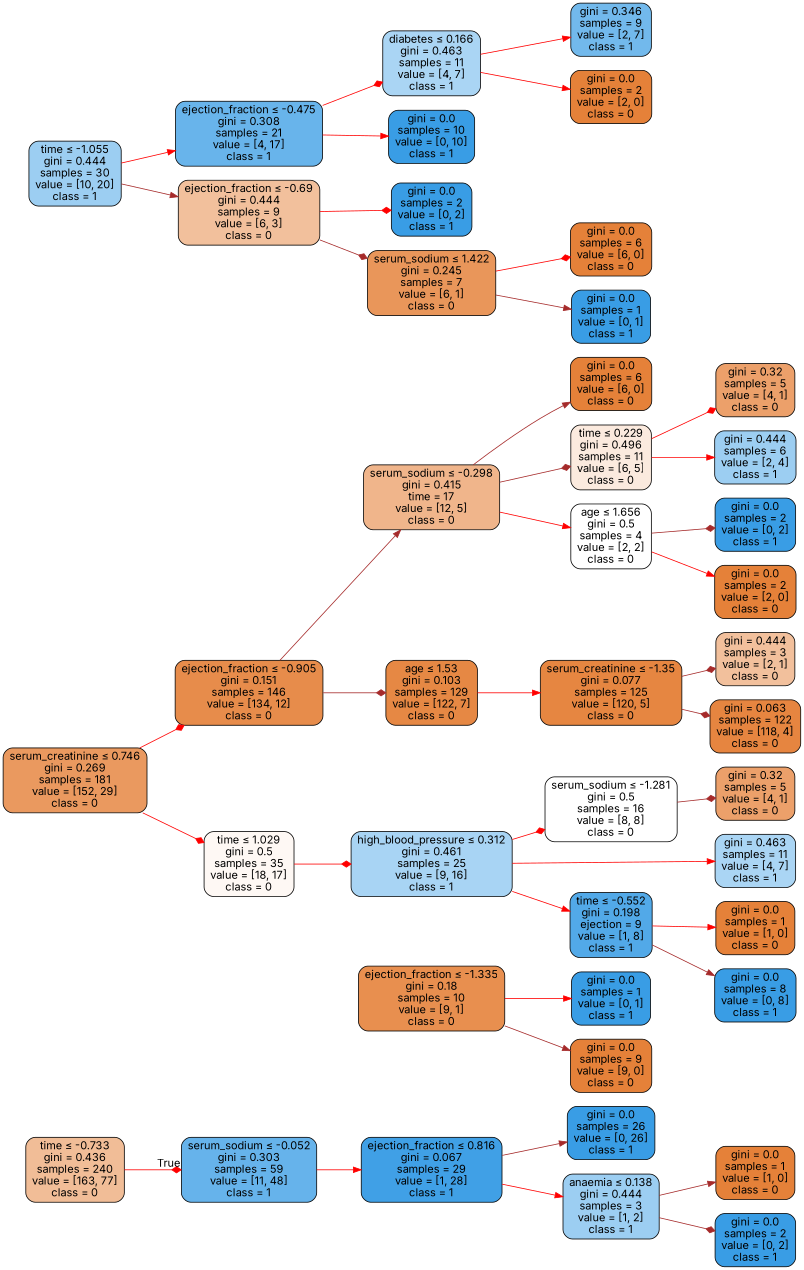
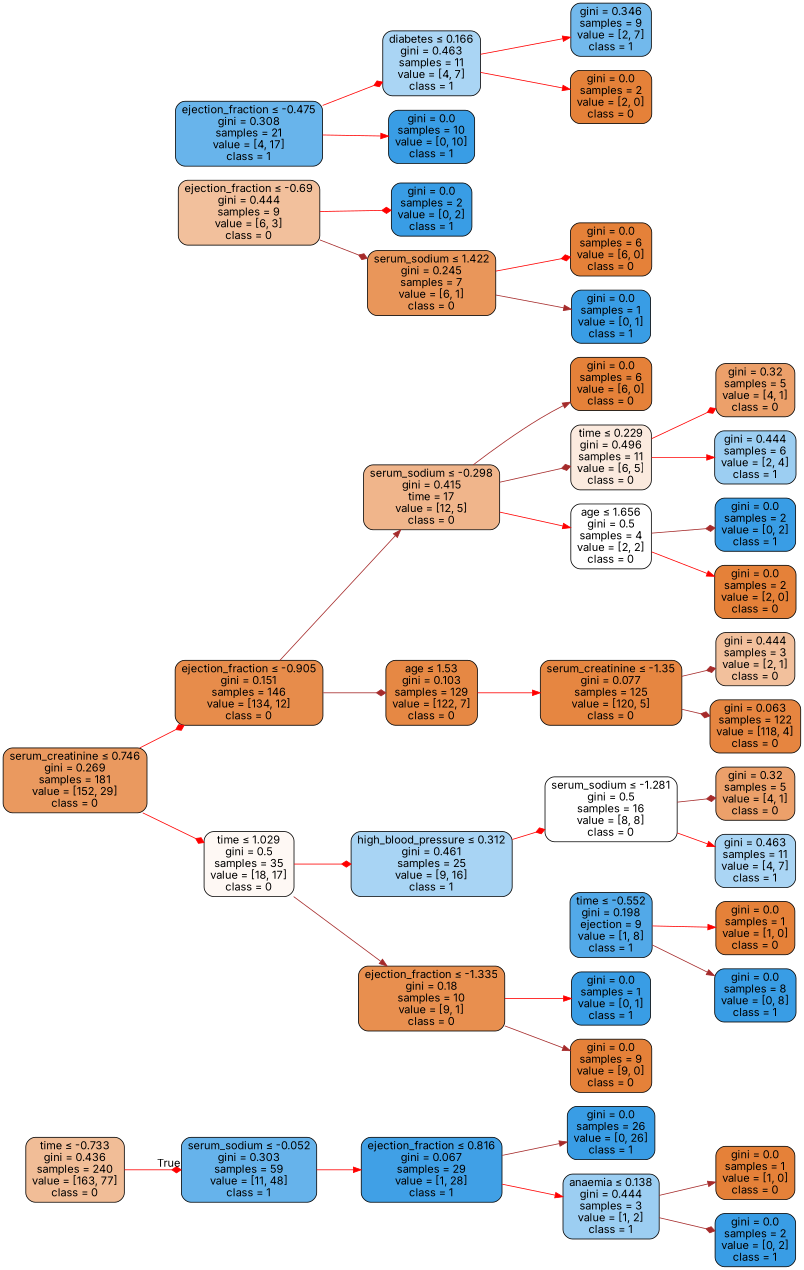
node "time ≤ -1.055": removed
edge "high_blood_pressure ≤ 0.312" -> "gini = 0.463": now "serum_sodium ≤ -1.281" -> "gini = 0.463"
edge "high_blood_pressure ≤ 0.312" -> "time ≤ -0.552": removed
edge "time ≤ 1.029" -> "ejection_fraction ≤ -1.335": added
